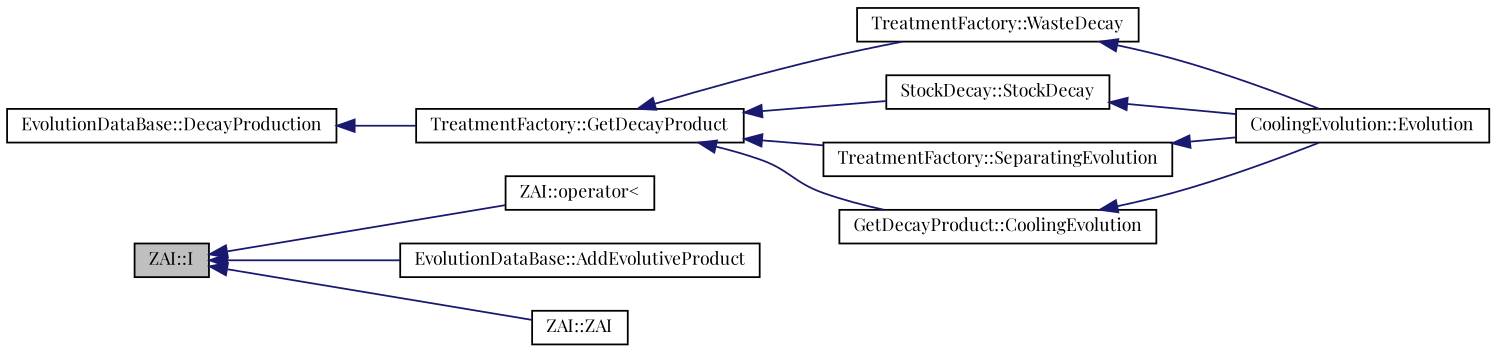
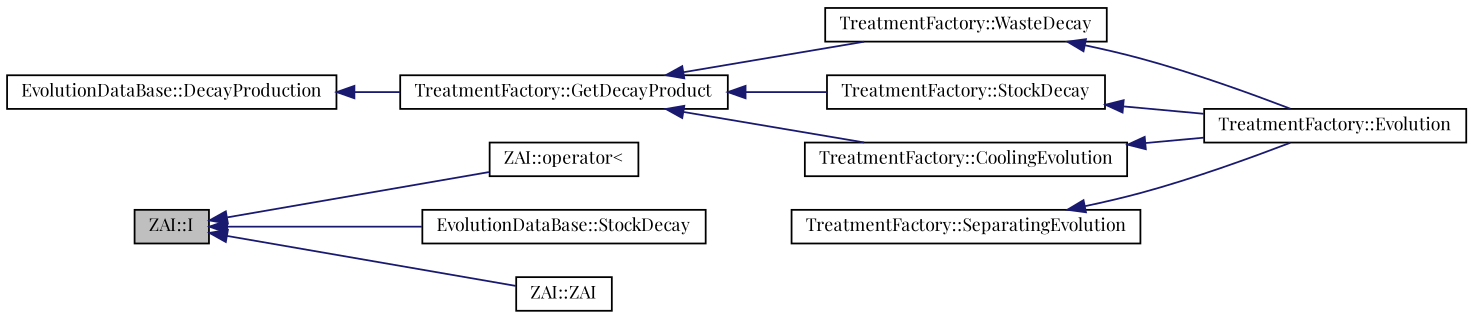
node "StockDecay::StockDecay": label "StockDecay::StockDecay" -> "TreatmentFactory::StockDecay"
node "CoolingEvolution::Evolution": label "CoolingEvolution::Evolution" -> "TreatmentFactory::Evolution"
edge "TreatmentFactory::SeparatingEvolution" -> "TreatmentFactory::GetDecayProduct": removed
node "GetDecayProduct::CoolingEvolution": label "GetDecayProduct::CoolingEvolution" -> "TreatmentFactory::CoolingEvolution"
node "EvolutionDataBase::AddEvolutiveProduct": label "EvolutionDataBase::AddEvolutiveProduct" -> "EvolutionDataBase::StockDecay"
